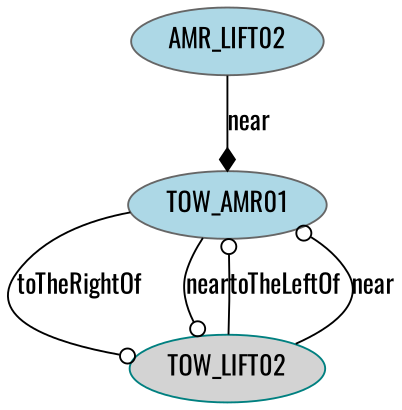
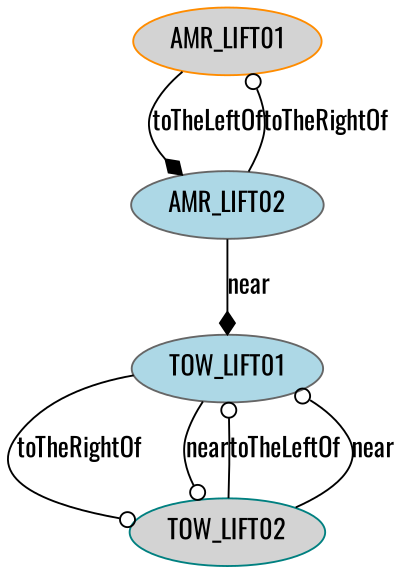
node "AMR_LIFT01": added
node "TOW_AMR01": label "TOW_AMR01" -> "TOW_LIFT01"
